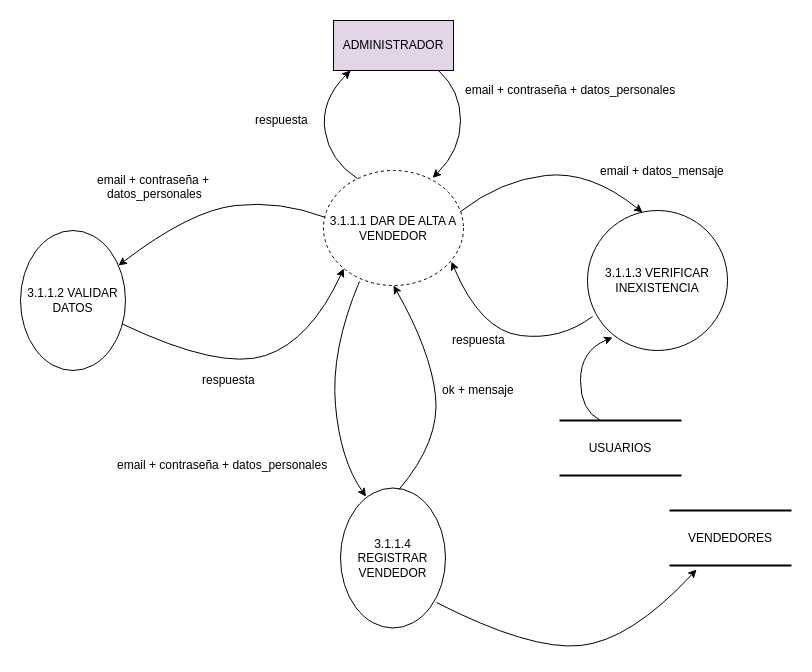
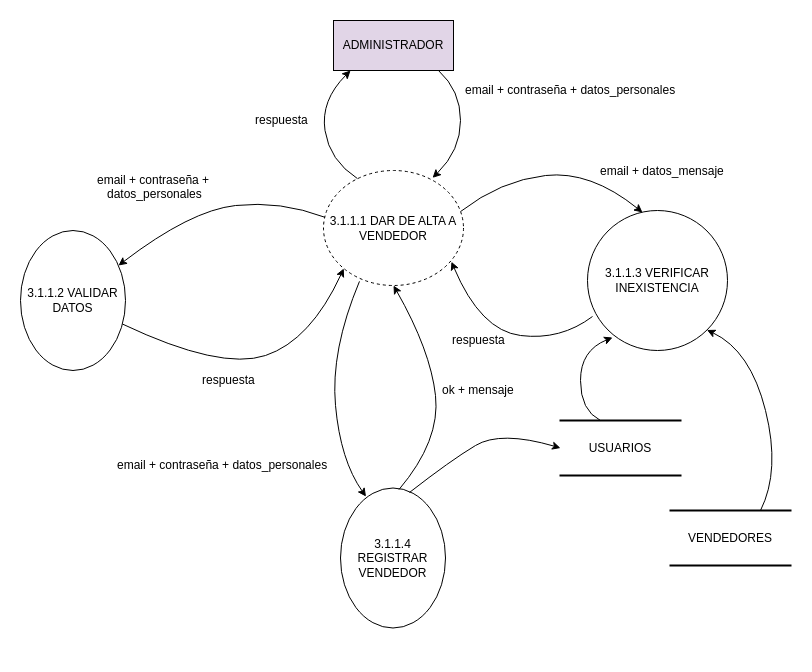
edge "VENDEDORES" -> "3.1.1.3 VERIFICAR INEXISTENCIA": added
edge "3.1.1.4 REGISTRAR VENDEDOR" -> "USUARIOS": added
edge "3.1.1.4 REGISTRAR VENDEDOR" -> "VENDEDORES": removed
